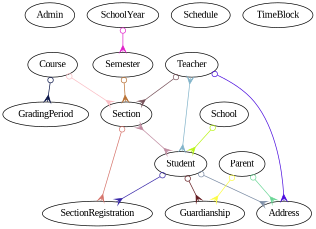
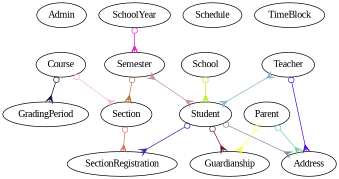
edge "Teacher" -- "Section": removed
edge "Section" -- "Student": now "Semester" -- "Student"
